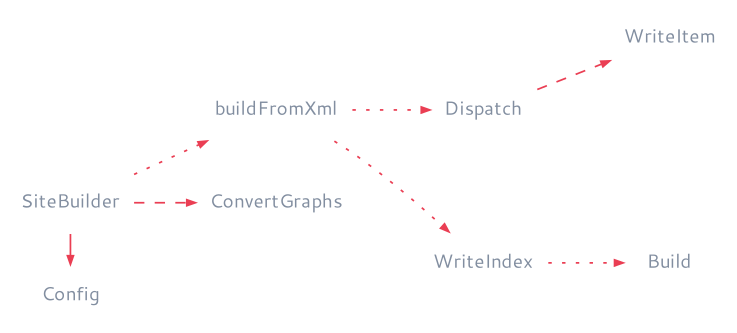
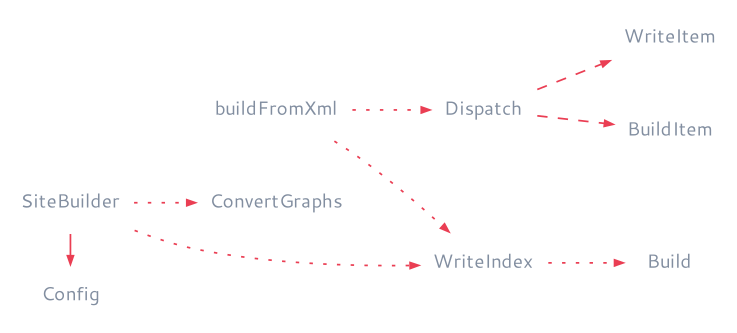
node "BuildItem": added
edge "SiteBuilder" -> "buildFromXml": now "SiteBuilder" -> "WriteIndex"
edge "SiteBuilder" -> "ConvertGraphs": style dashed -> dotted
